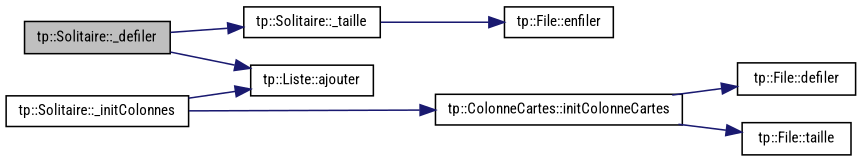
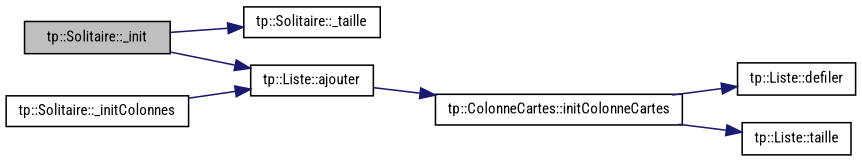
node "tp::File::enfiler": removed
node "tp::Solitaire::_defiler": label "tp::Solitaire::_defiler" -> "tp::Solitaire::_init"
node "tp::File::defiler": label "tp::File::defiler" -> "tp::Liste::defiler"
edge "tp::Solitaire::_initColonnes" -> "tp::ColonneCartes::initColonneCartes": now "tp::Liste::ajouter" -> "tp::ColonneCartes::initColonneCartes"
node "tp::File::taille": label "tp::File::taille" -> "tp::Liste::taille"
